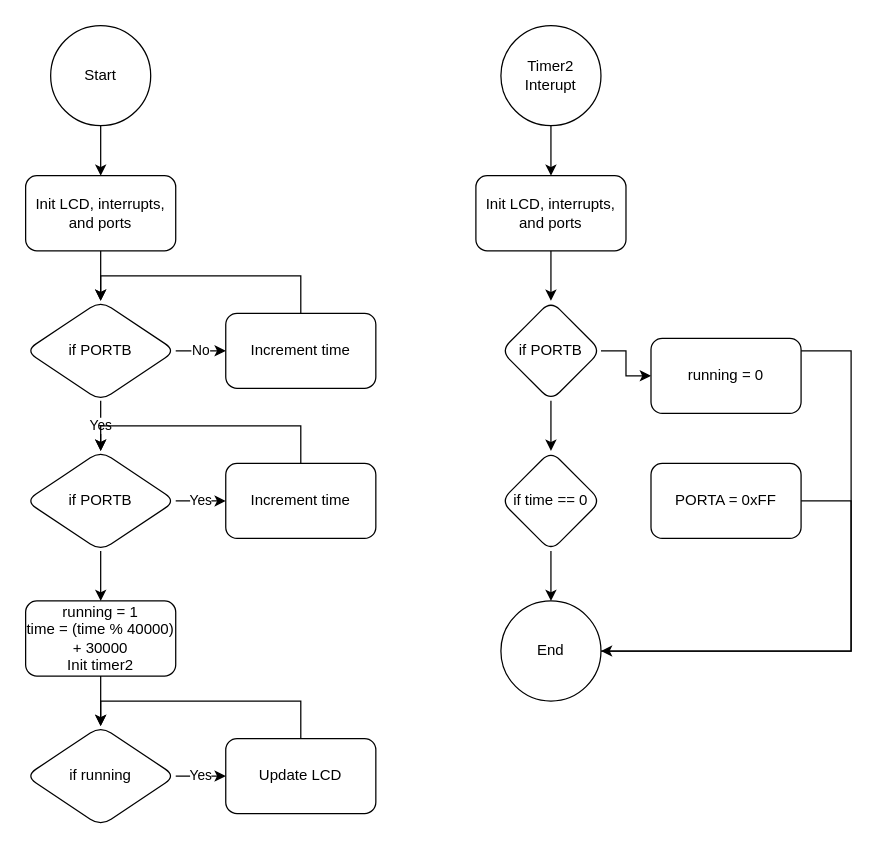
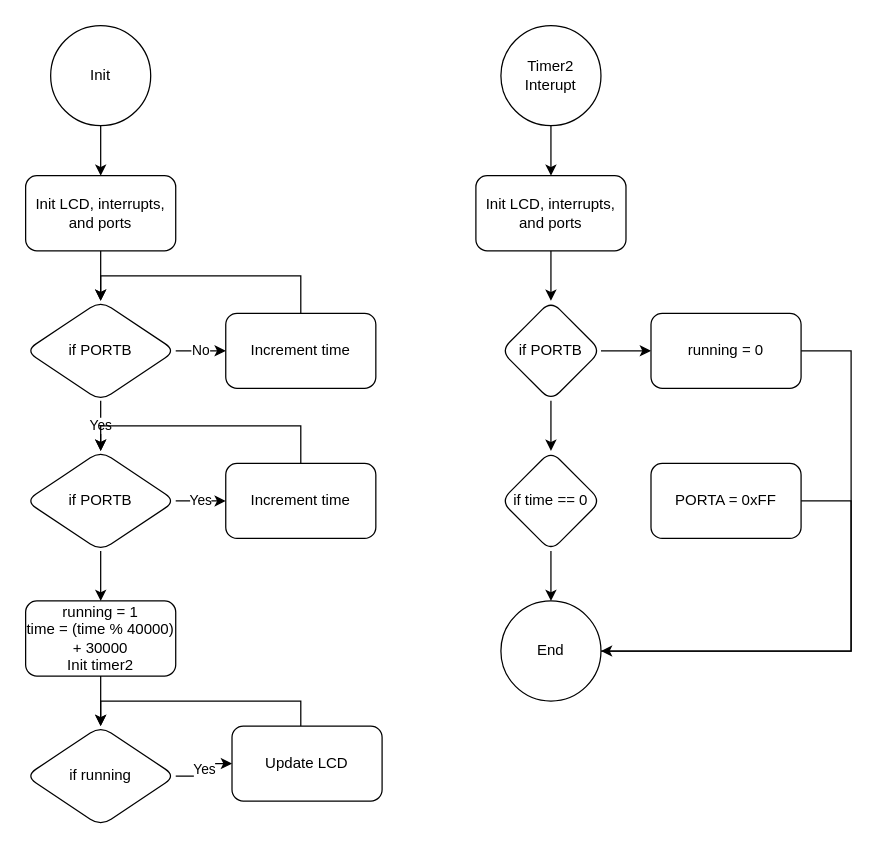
node "Start": label "Start" -> "Init"
node "running = 0": moved (726, 376) -> (726, 351)
node "Update LCD": moved (301, 776) -> (307, 763)
